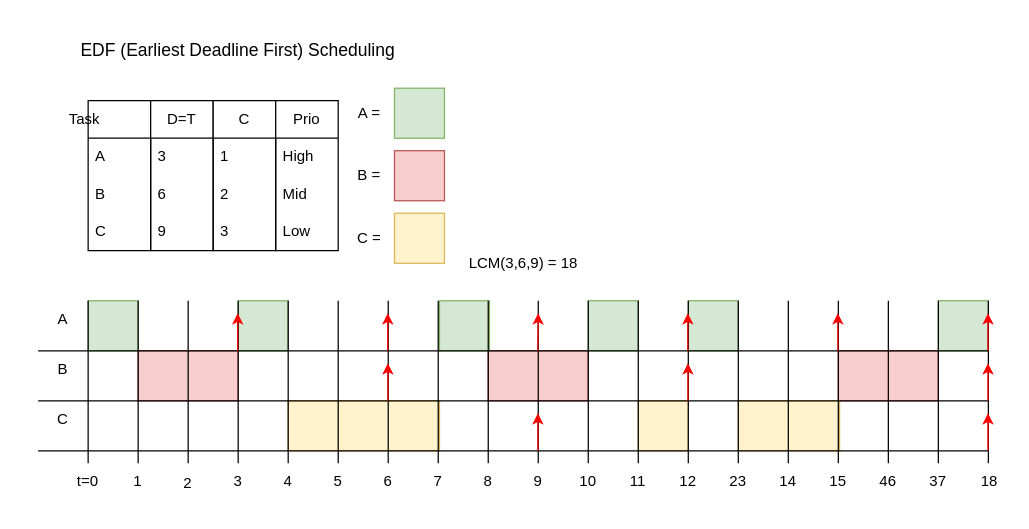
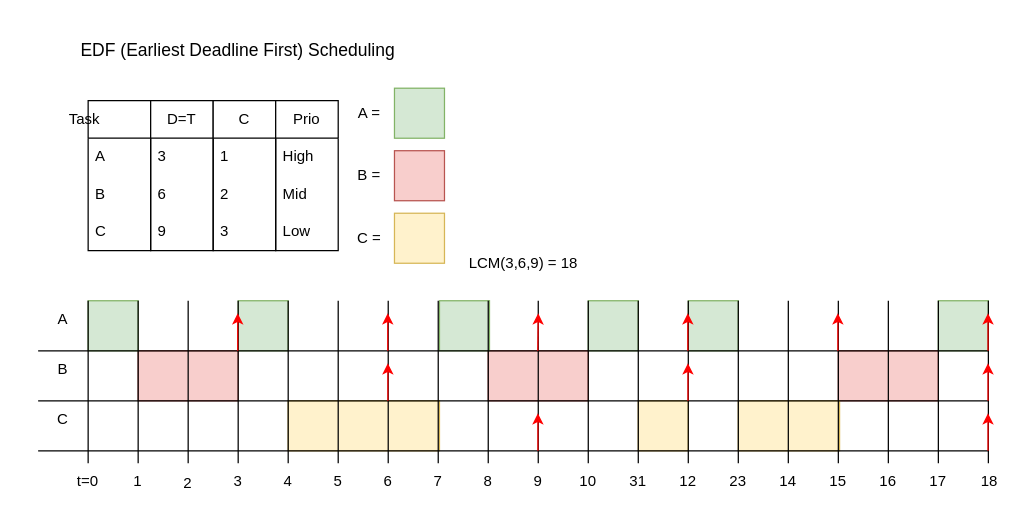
node "11": label "11" -> "31"
node "46": label "46" -> "16"
node "37": label "37" -> "17"
